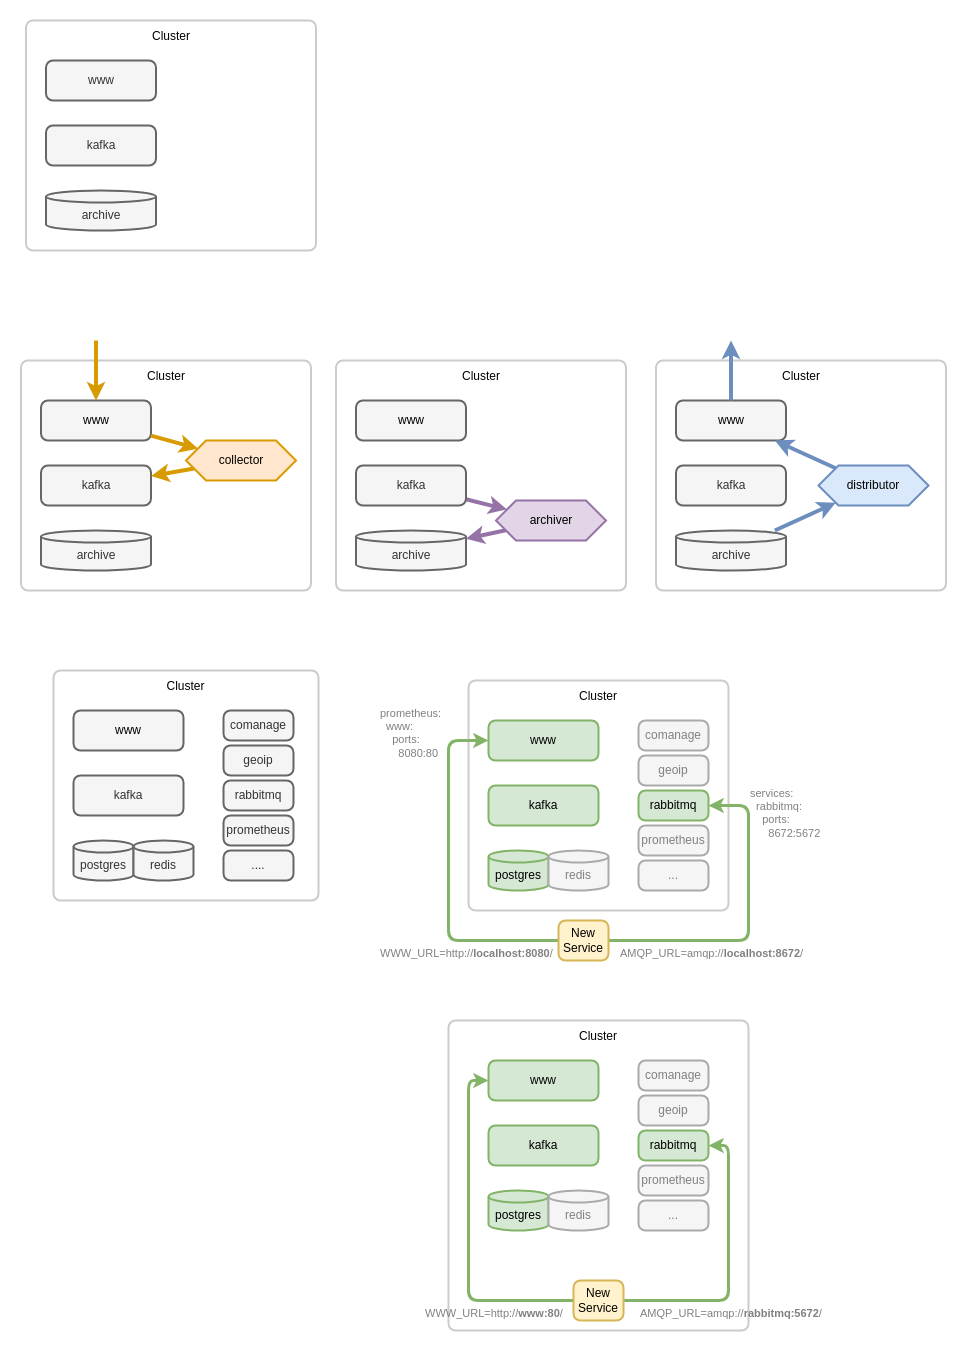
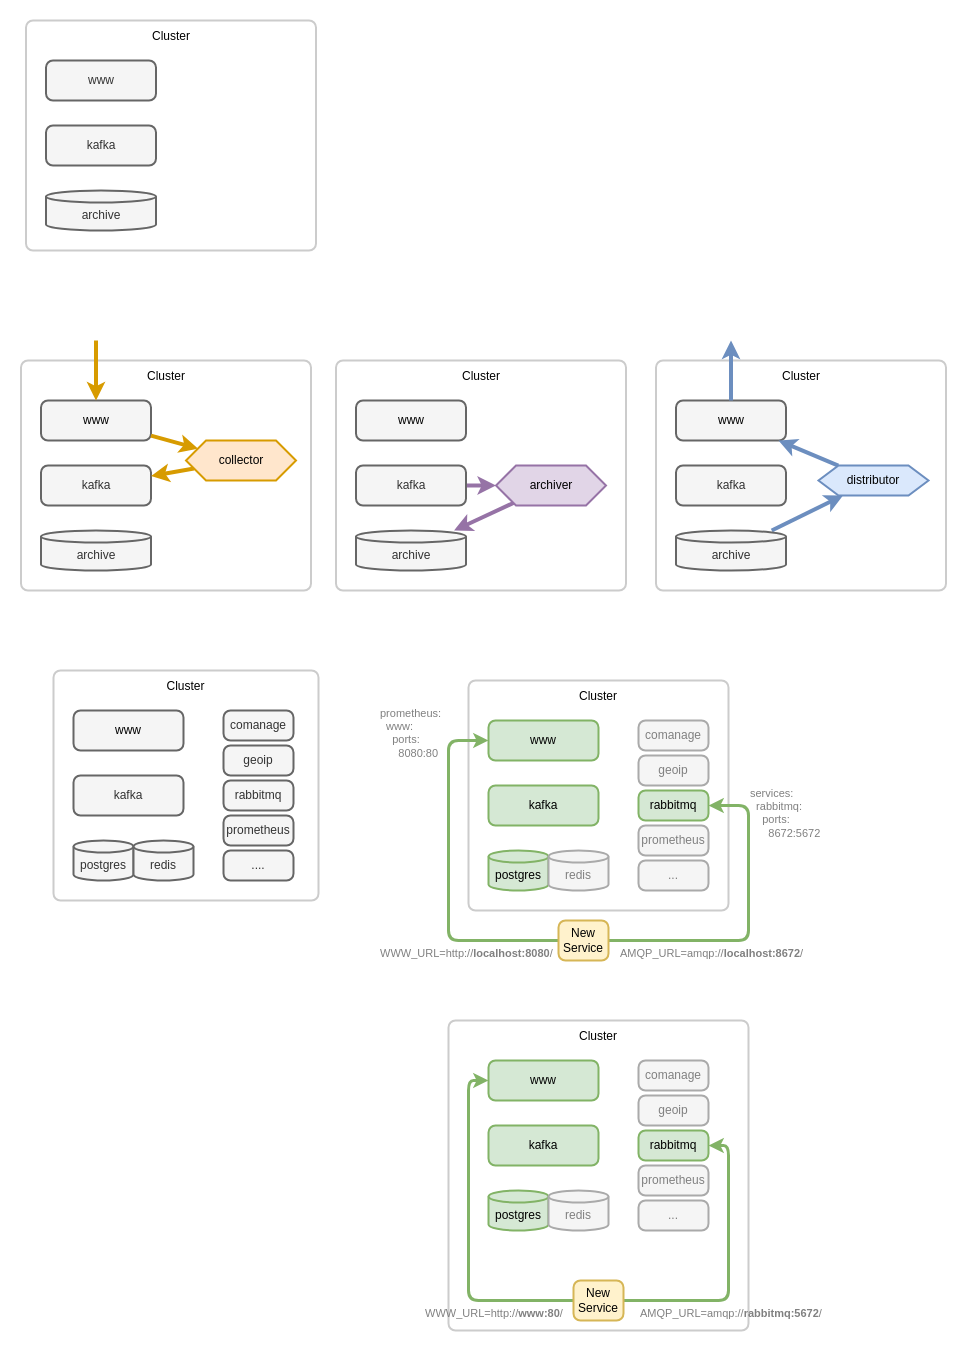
node "distributor": size 110x40 -> 110x30
node "archiver": moved (551, 521) -> (551, 486)
